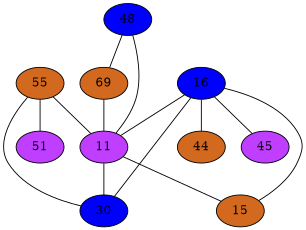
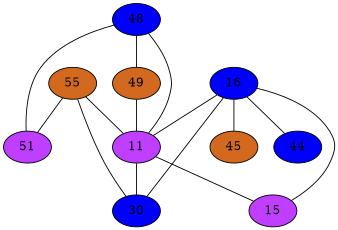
edge "48" -- "51": added
node "69": label "69" -> "49"
node "44": fillcolor chocolate -> blue1
node "45": fillcolor darkorchid1 -> chocolate
node "15": fillcolor chocolate -> darkorchid1
